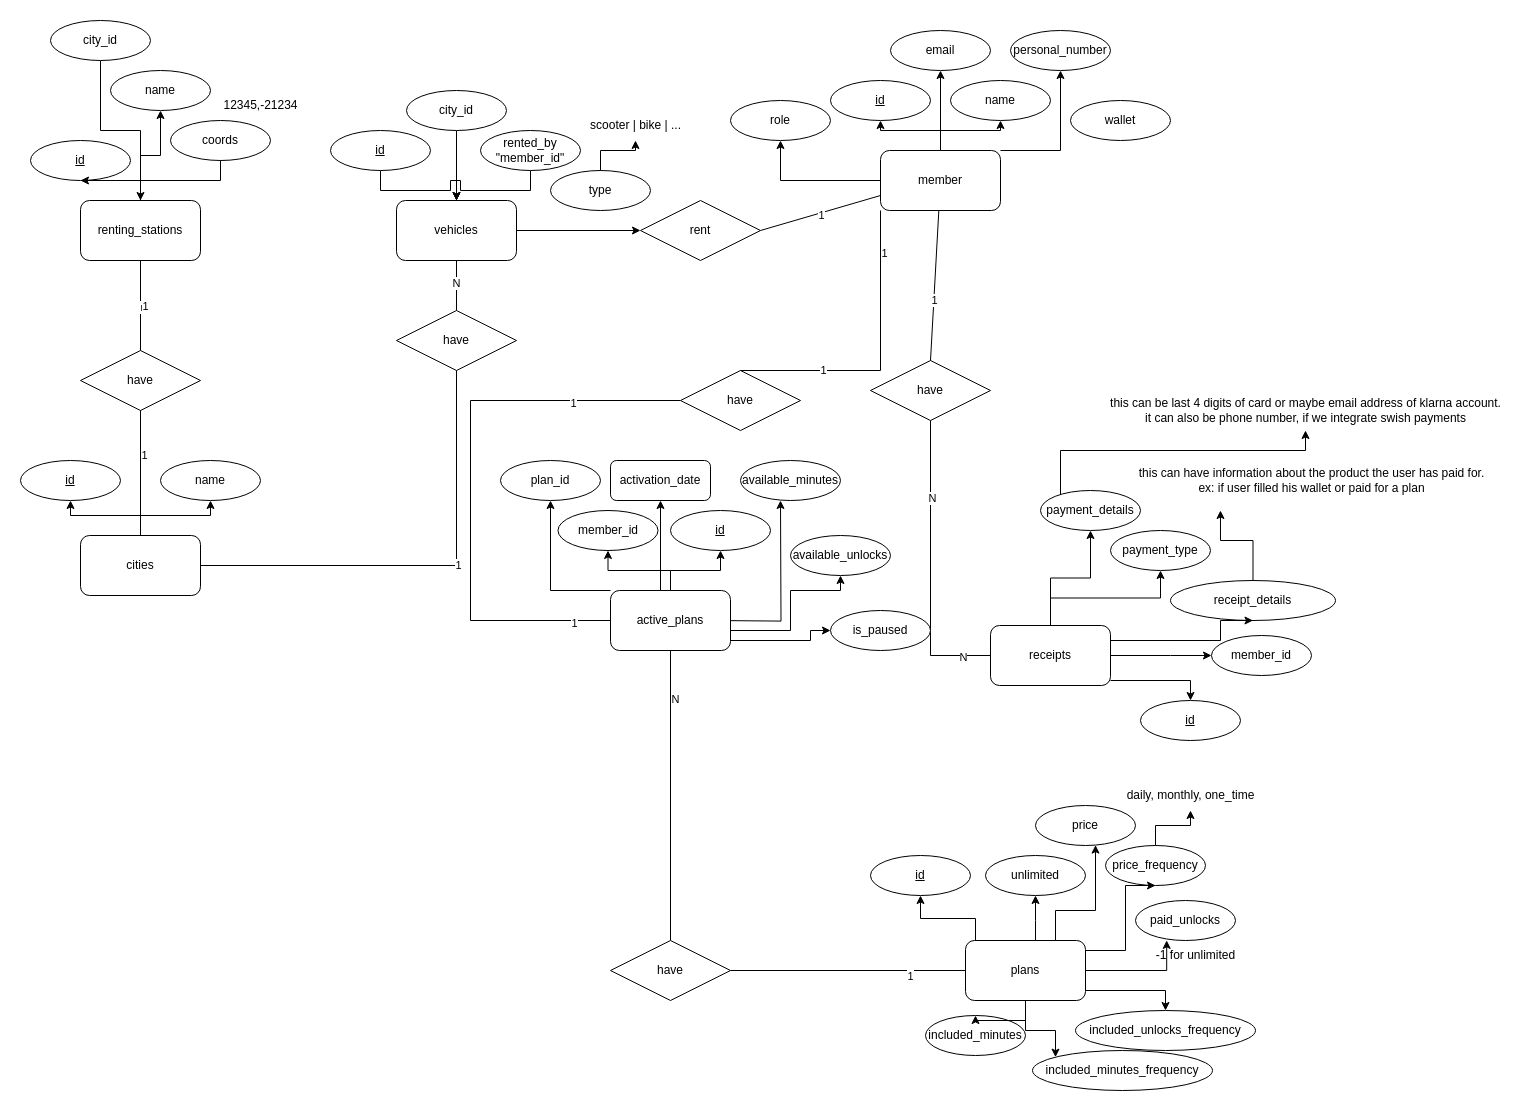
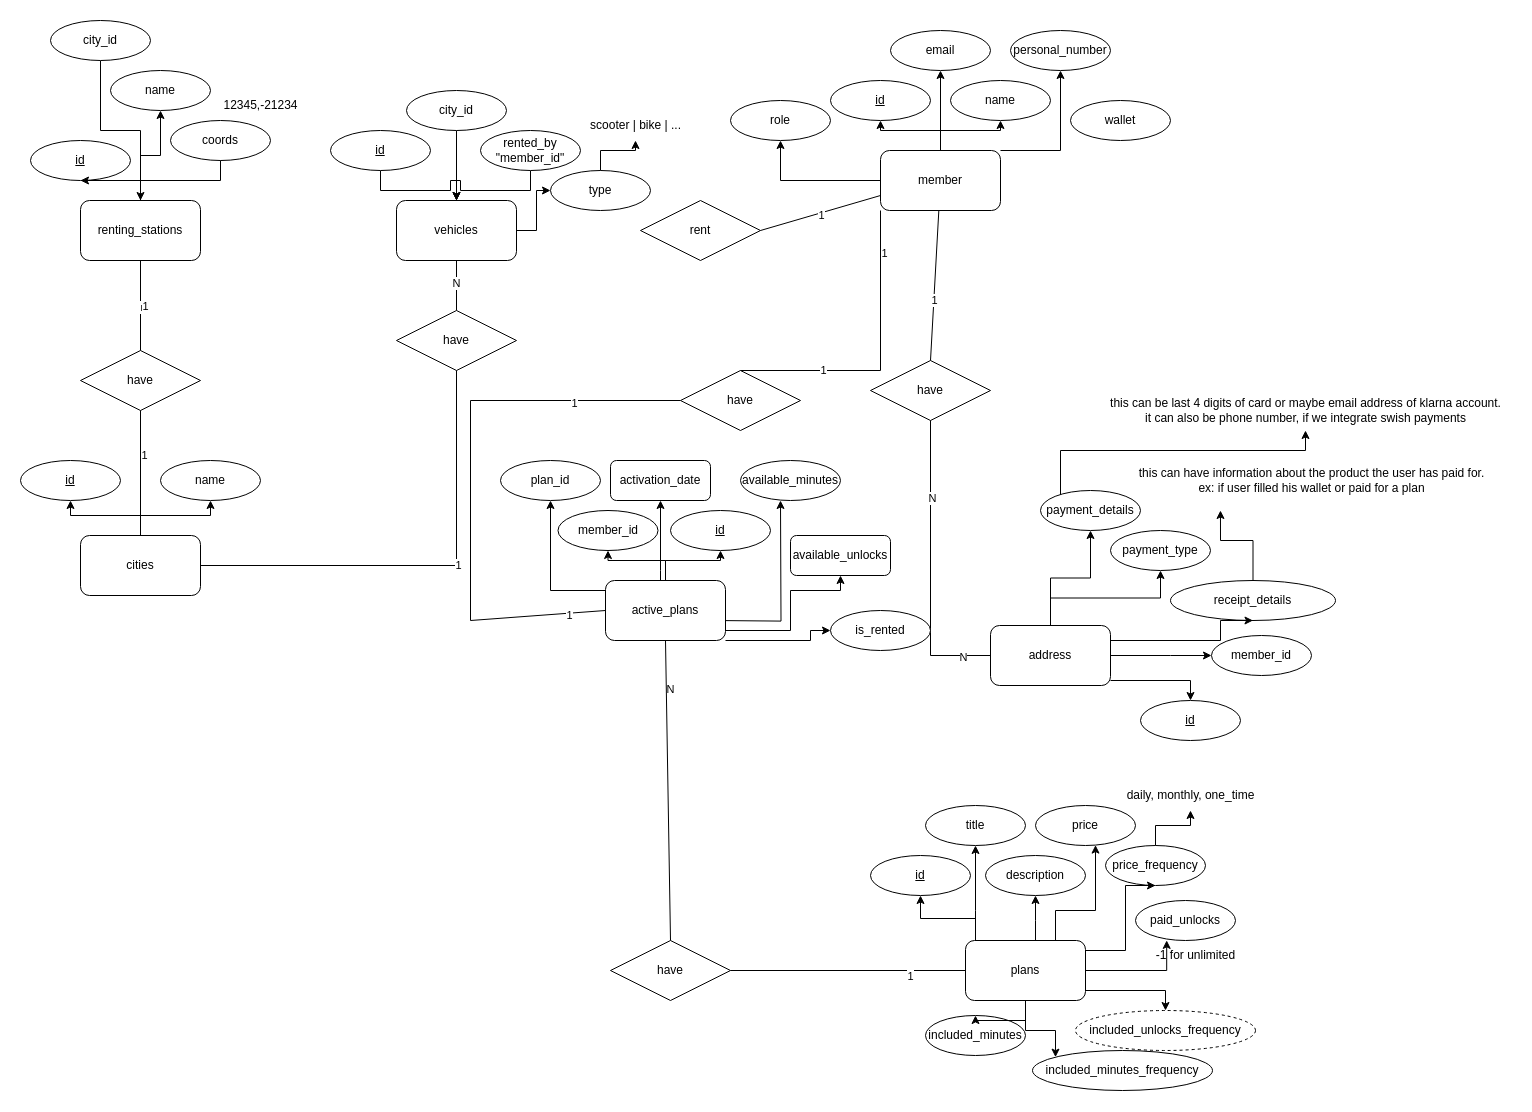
edge "vehicles" -> "rent": now "vehicles" -> "type"
node "available_unlocks": shape ellipse -> rounded rectangle
node "active_plans": moved (671, 621) -> (666, 611)
node "is_paused": label "is_paused" -> "is_rented"
node "receipts": label "receipts" -> "address"
node "title": added
node "unlimited": label "unlimited" -> "description"
edge "plans" -> "title": added
node "included_unlocks_frequency": style solid -> dashed
